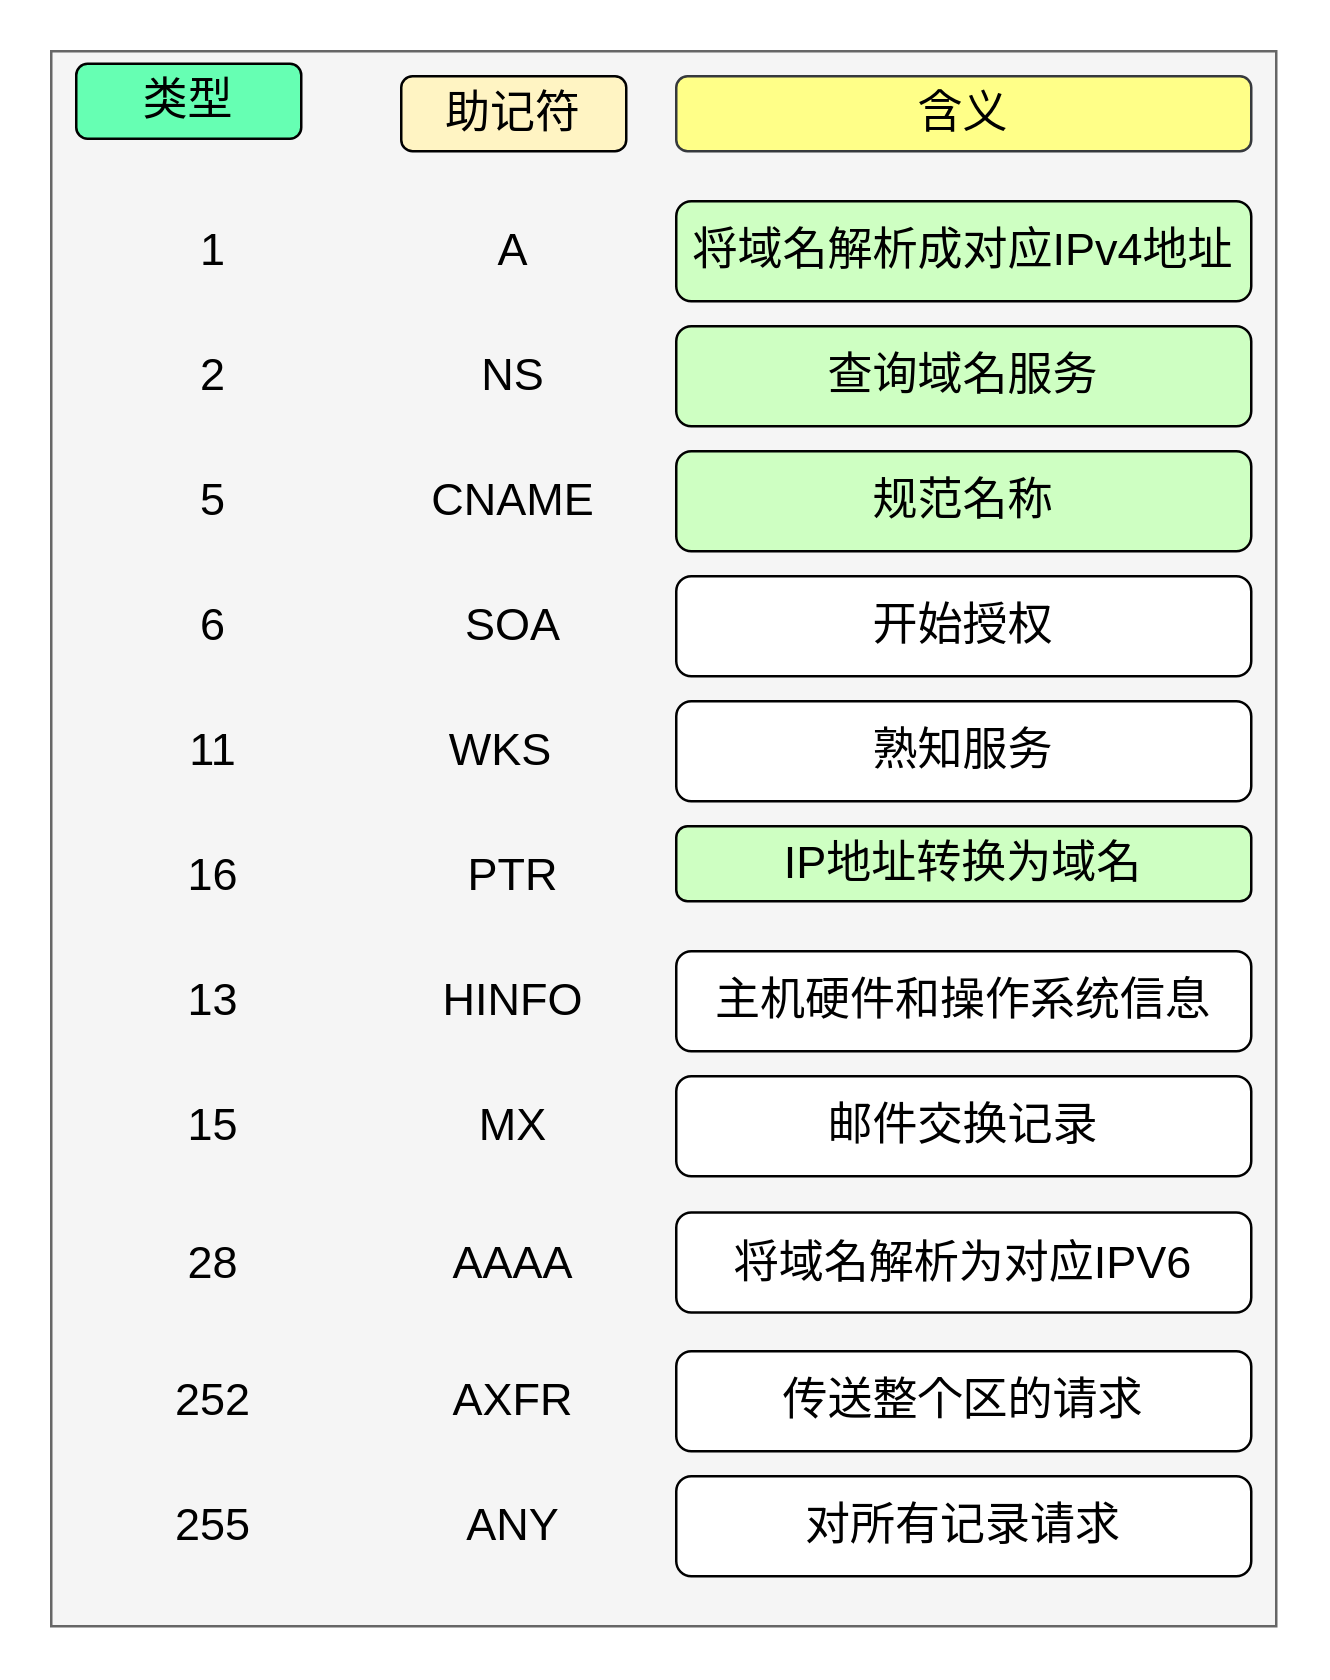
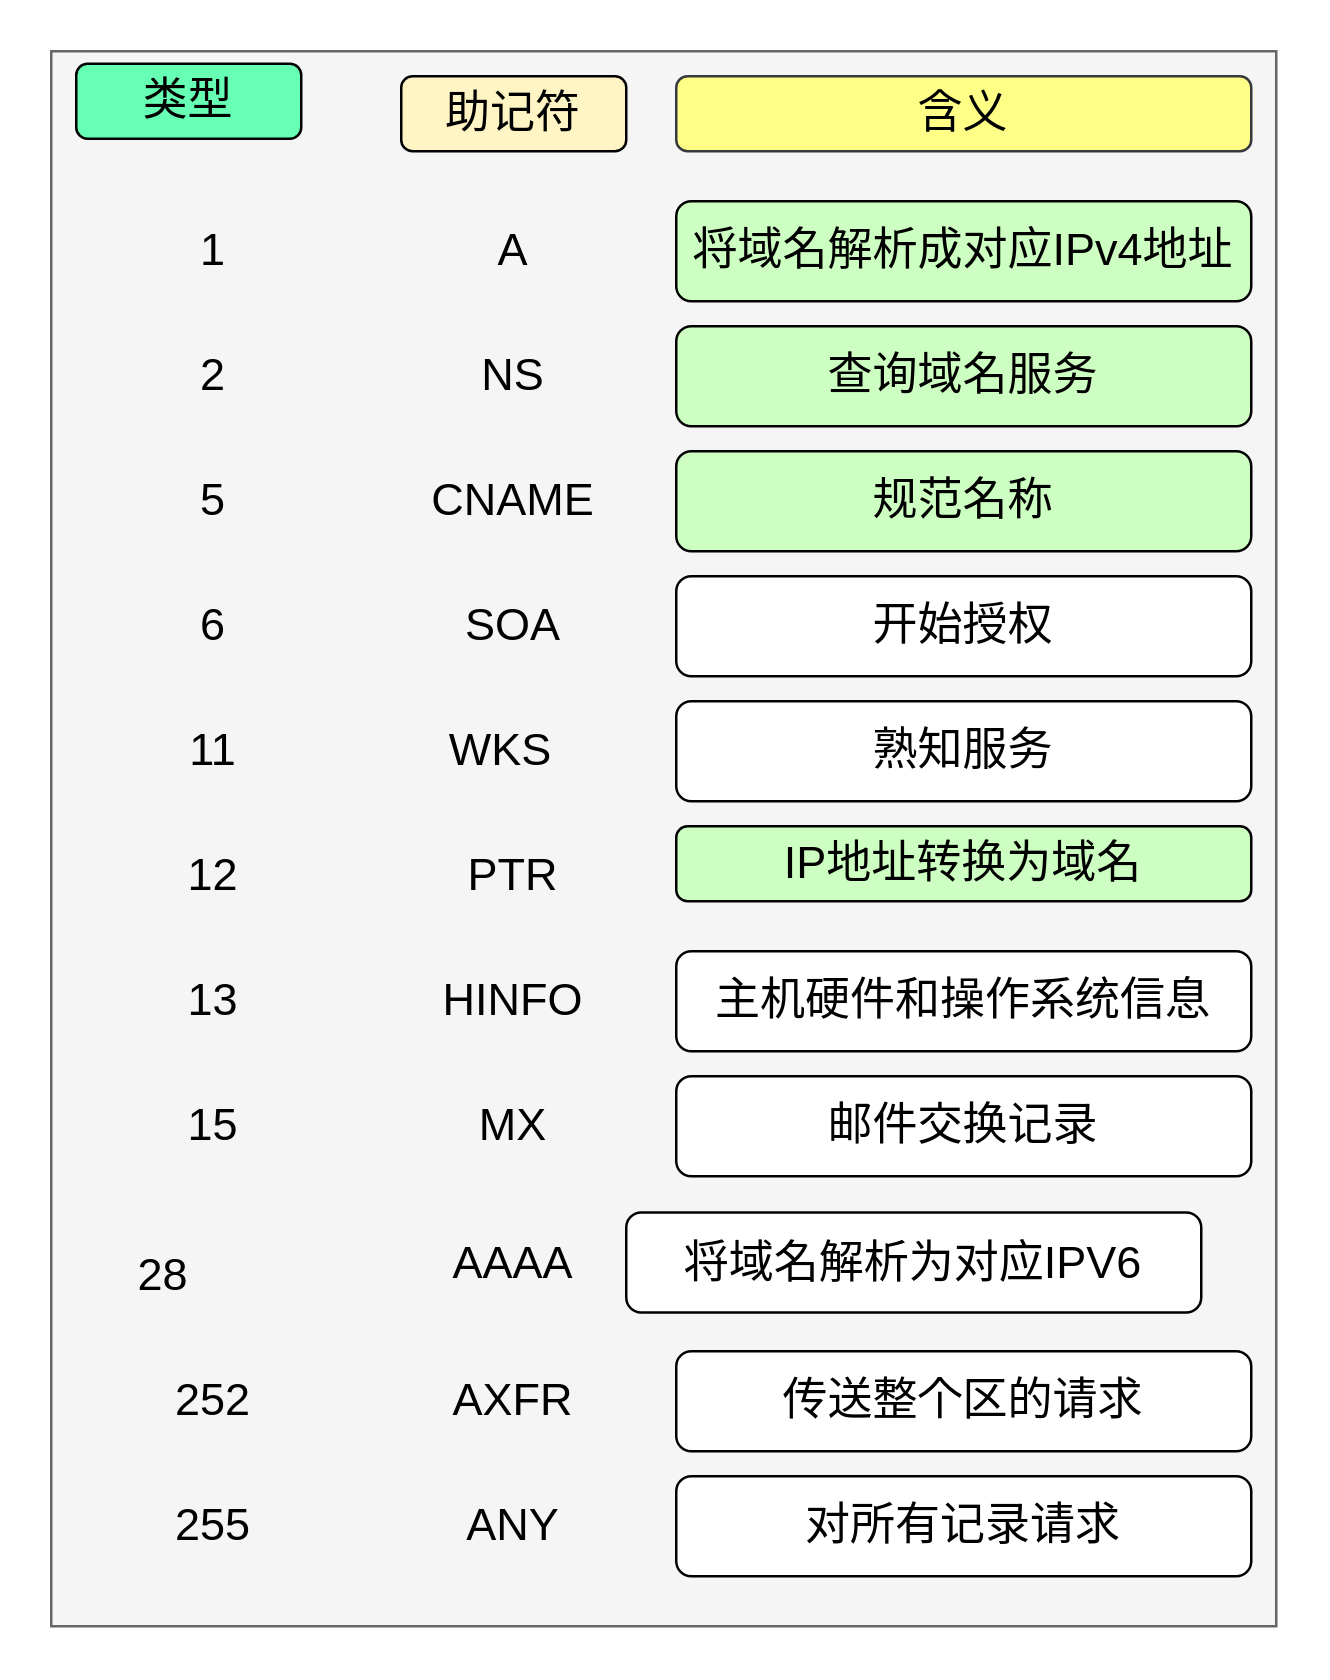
node "16": label "16" -> "12"
node "28": moved (214, 1263) -> (164, 1275)
node "将域名解析为对应IPV6": moved (964, 1263) -> (914, 1263)
